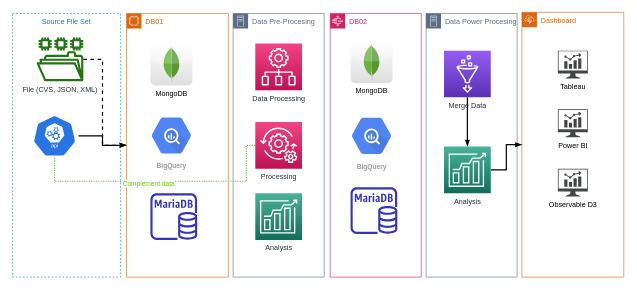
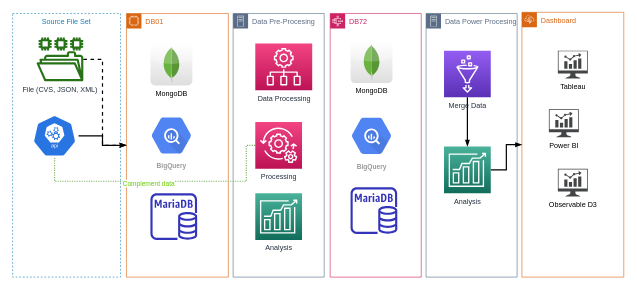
node "DB02": label "DB02" -> "DB72"
node "Data Processing": size 47x47 -> 57x47
node "Power BI": moved (573, 123) -> (564, 123)
